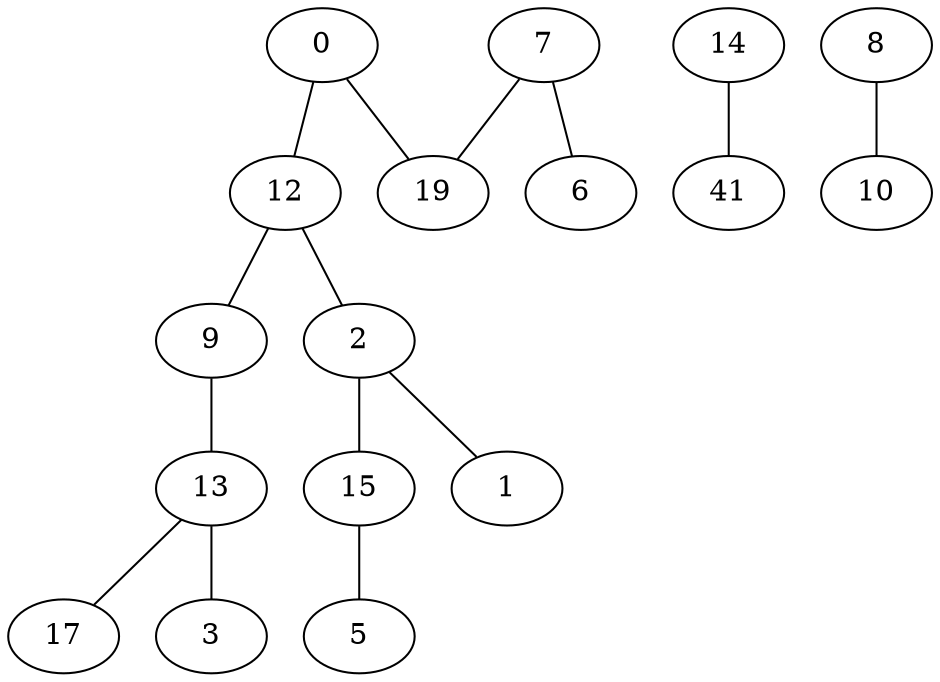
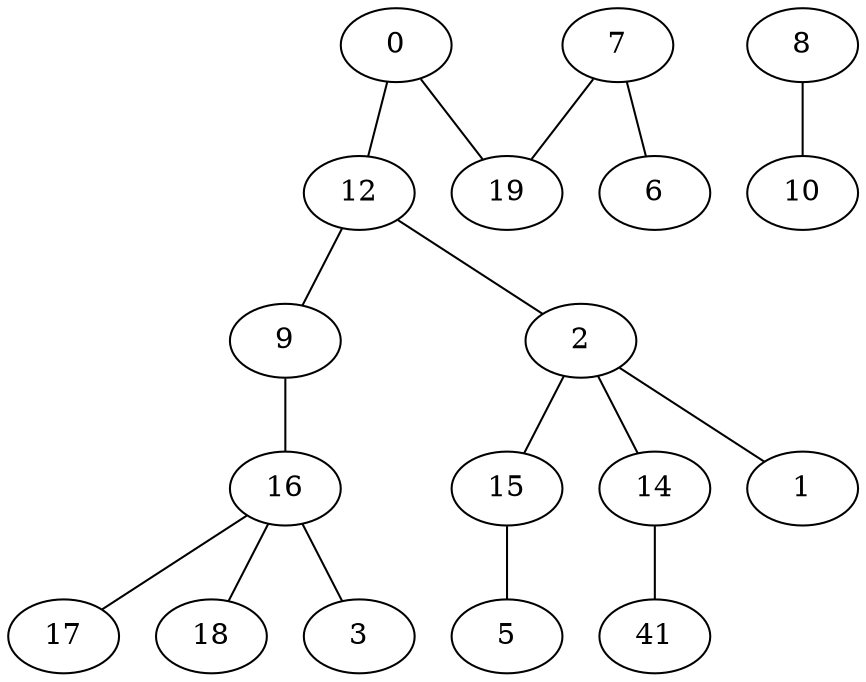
edge "2" -- "14": added
node "13": label "13" -> "16"
node "18": added
